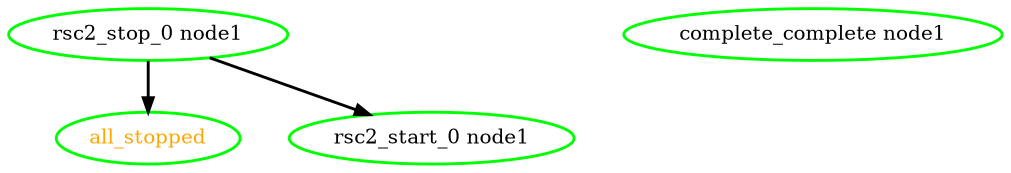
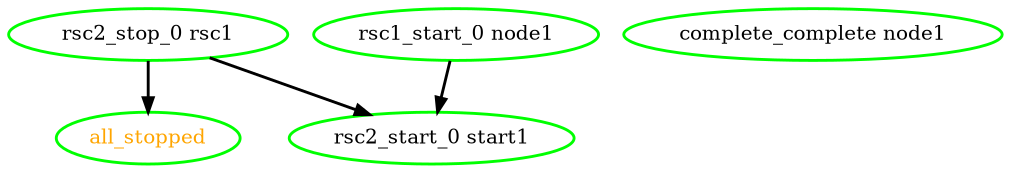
node "rsc2_stop_0 node1": label "rsc2_stop_0 node1" -> "rsc2_stop_0 rsc1"
node "rsc1_start_0 node1": added
node "rsc2_start_0 node1": label "rsc2_start_0 node1" -> "rsc2_start_0 start1"
